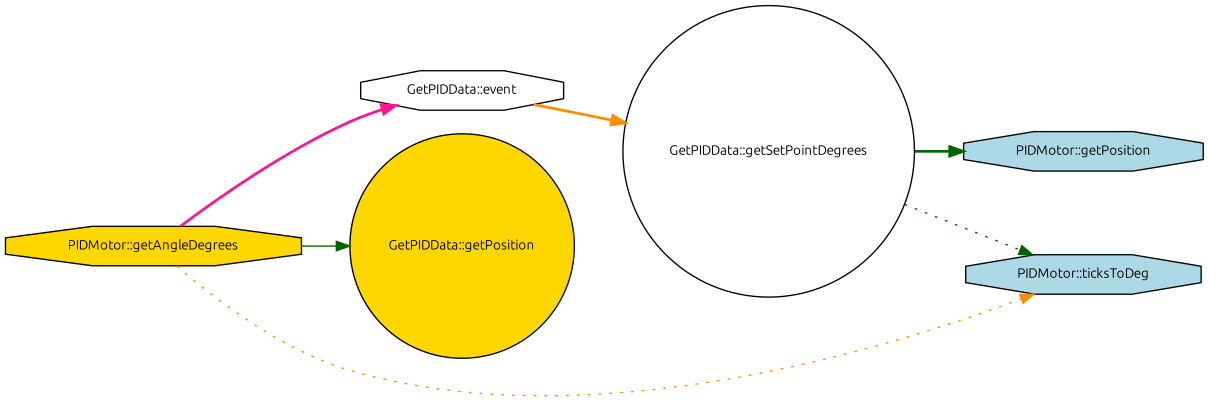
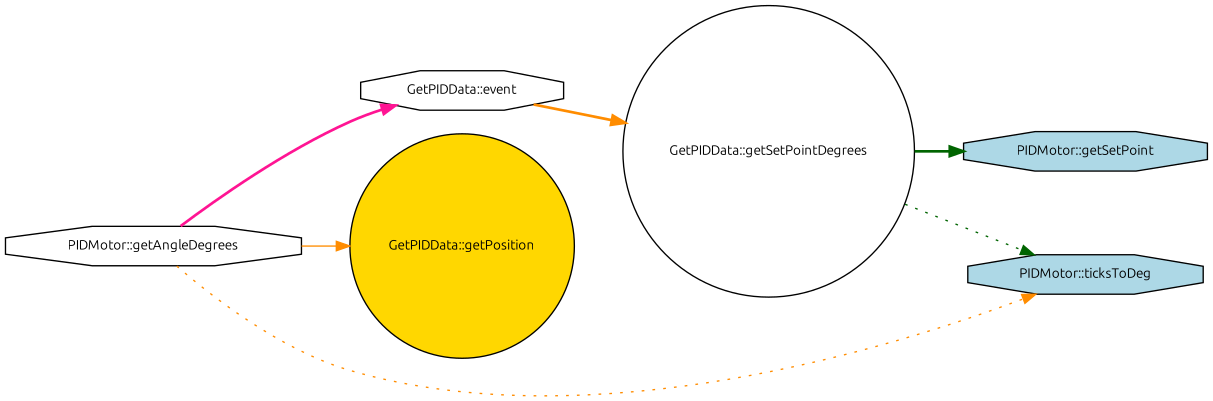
node "PIDMotor::getPosition": label "PIDMotor::getPosition" -> "PIDMotor::getSetPoint"
node "PIDMotor::getAngleDegrees": fillcolor gold -> white
edge "PIDMotor::getAngleDegrees" -> "GetPIDData::getPosition": color darkgreen -> darkorange
